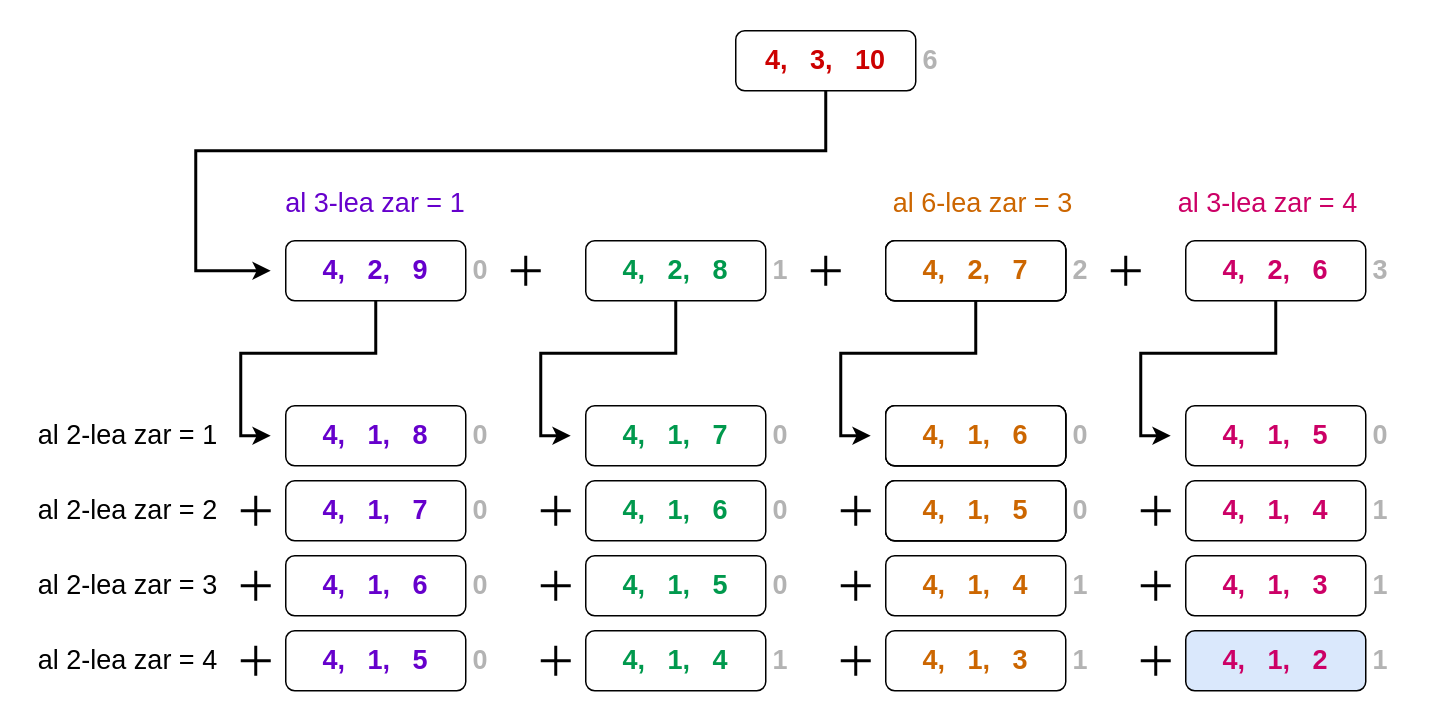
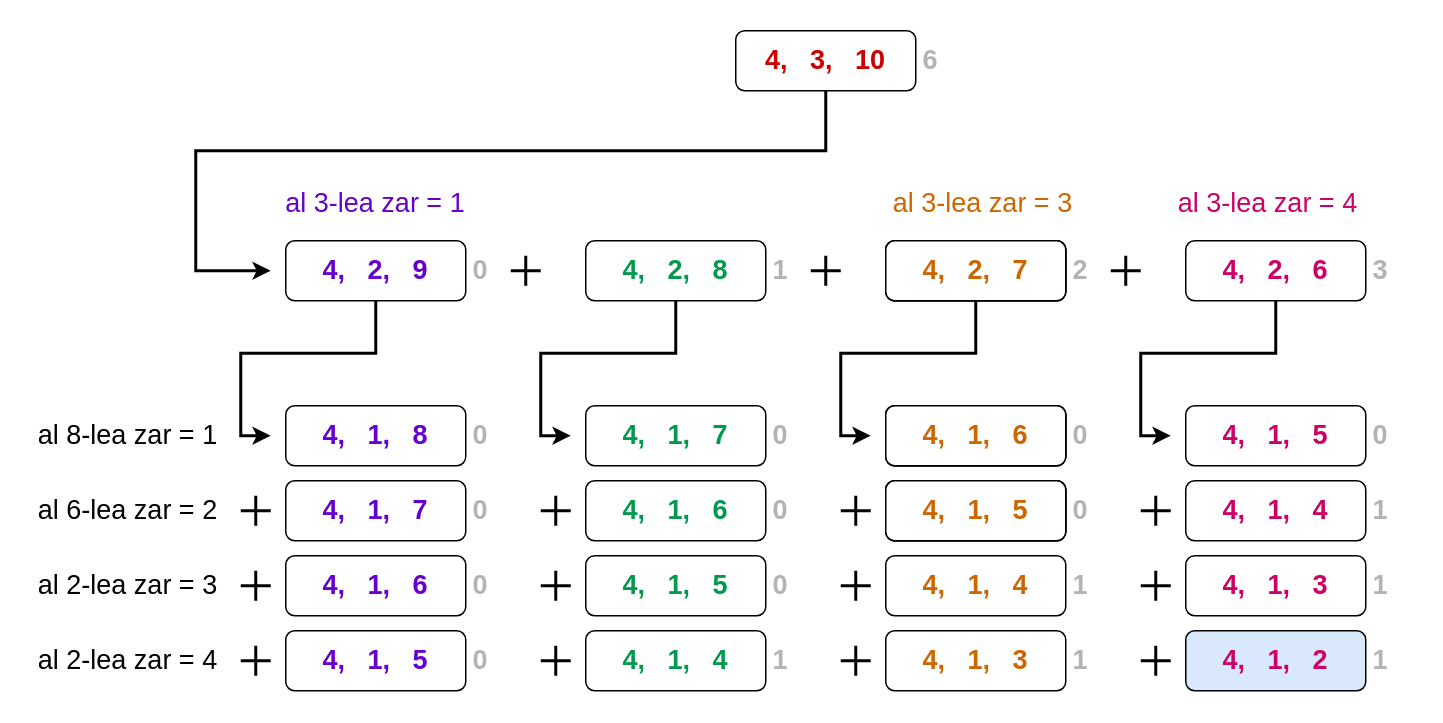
node "al 6-lea zar = 3": label "al 6-lea zar = 3" -> "al 3-lea zar = 3"
node "al 2-lea zar = 1": label "al 2-lea zar = 1" -> "al 8-lea zar = 1"
node "al 2-lea zar = 2": label "al 2-lea zar = 2" -> "al 6-lea zar = 2"
